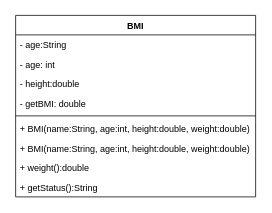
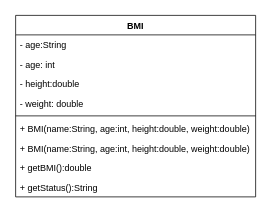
node "- getBMI: double": label "- getBMI: double" -> "- weight: double"
node "+ weight():double": label "+ weight():double" -> "+ getBMI():double"
